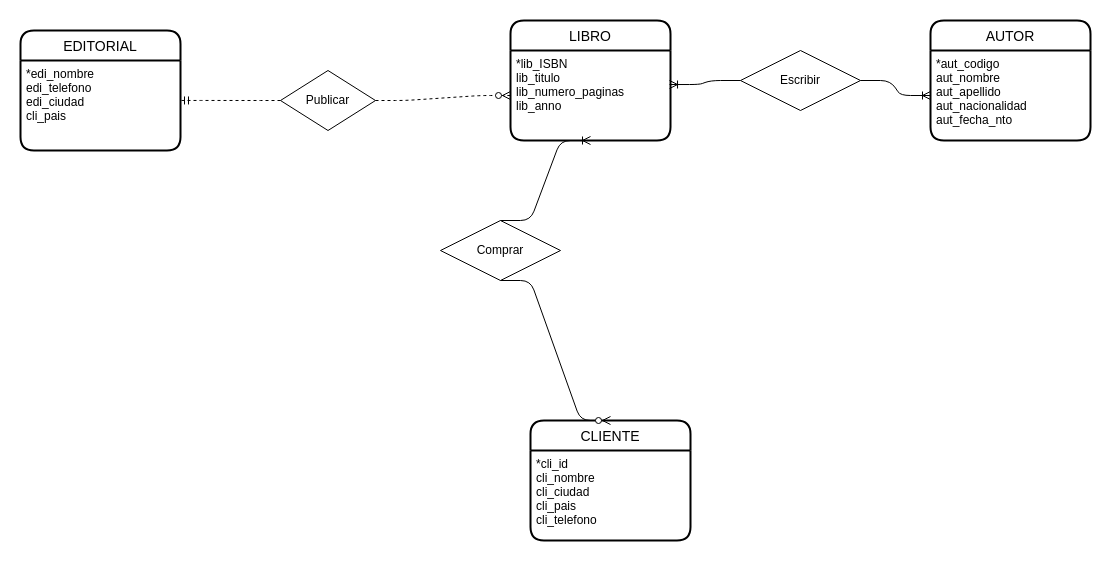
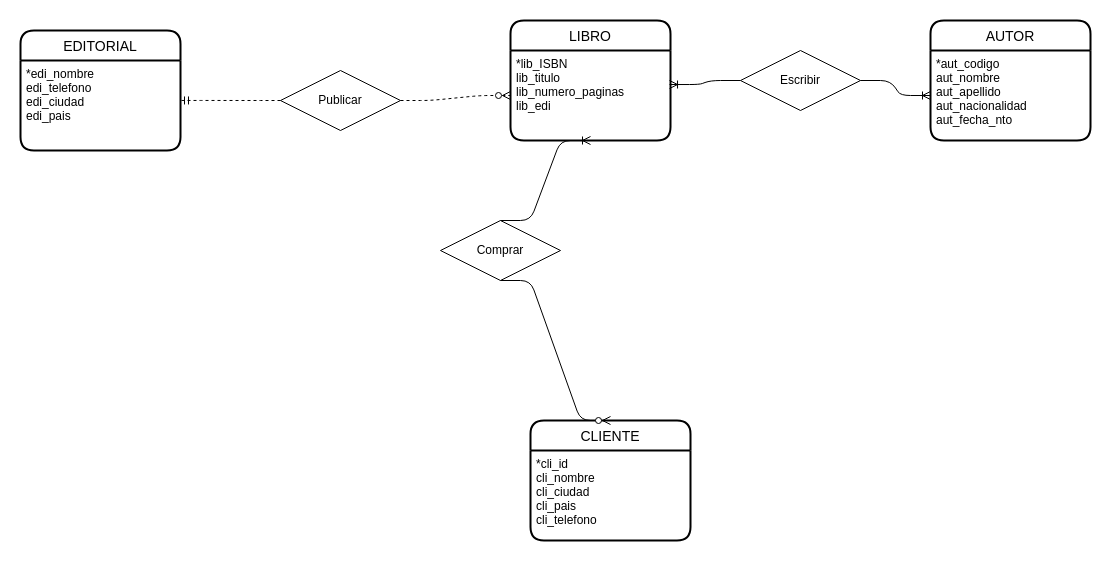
node "*lib_ISBN lib_titulo lib_numero_paginas lib_anno": label "*lib_ISBN lib_titulo lib_numero_paginas lib_anno" -> "*lib_ISBN lib_titulo lib_numero_paginas lib_edi"
node "*edi_nombre edi_telefono edi_ciudad cli_pais": label "*edi_nombre edi_telefono edi_ciudad cli_pais" -> "*edi_nombre edi_telefono edi_ciudad edi_pais"
node "Publicar": size 95x60 -> 120x60
